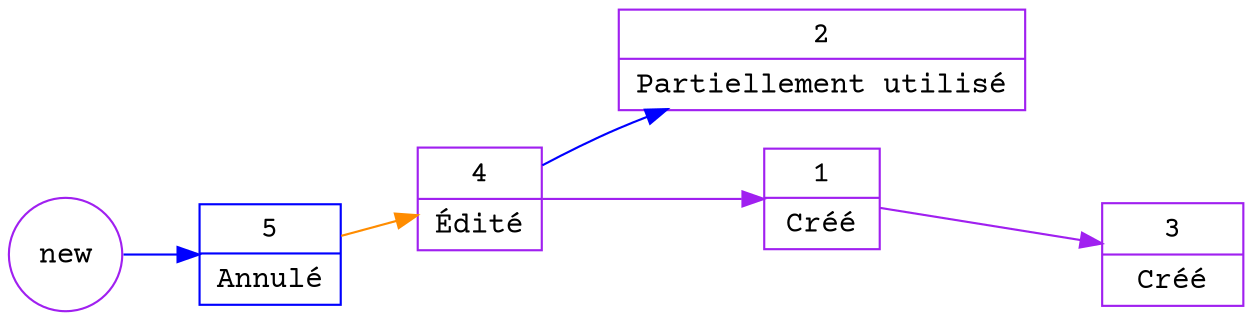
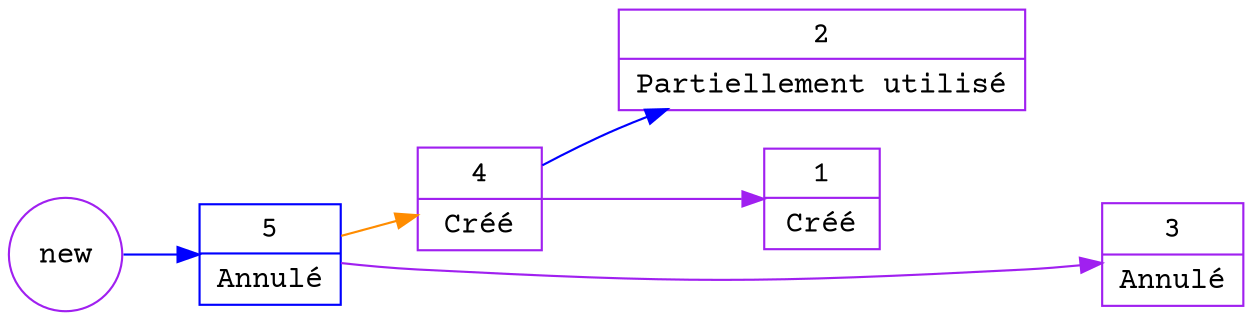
node "4": text "Édité" -> "Créé"
edge "1" -> "3": now "5" -> "3"
node "3": text "Créé" -> "Annulé"
